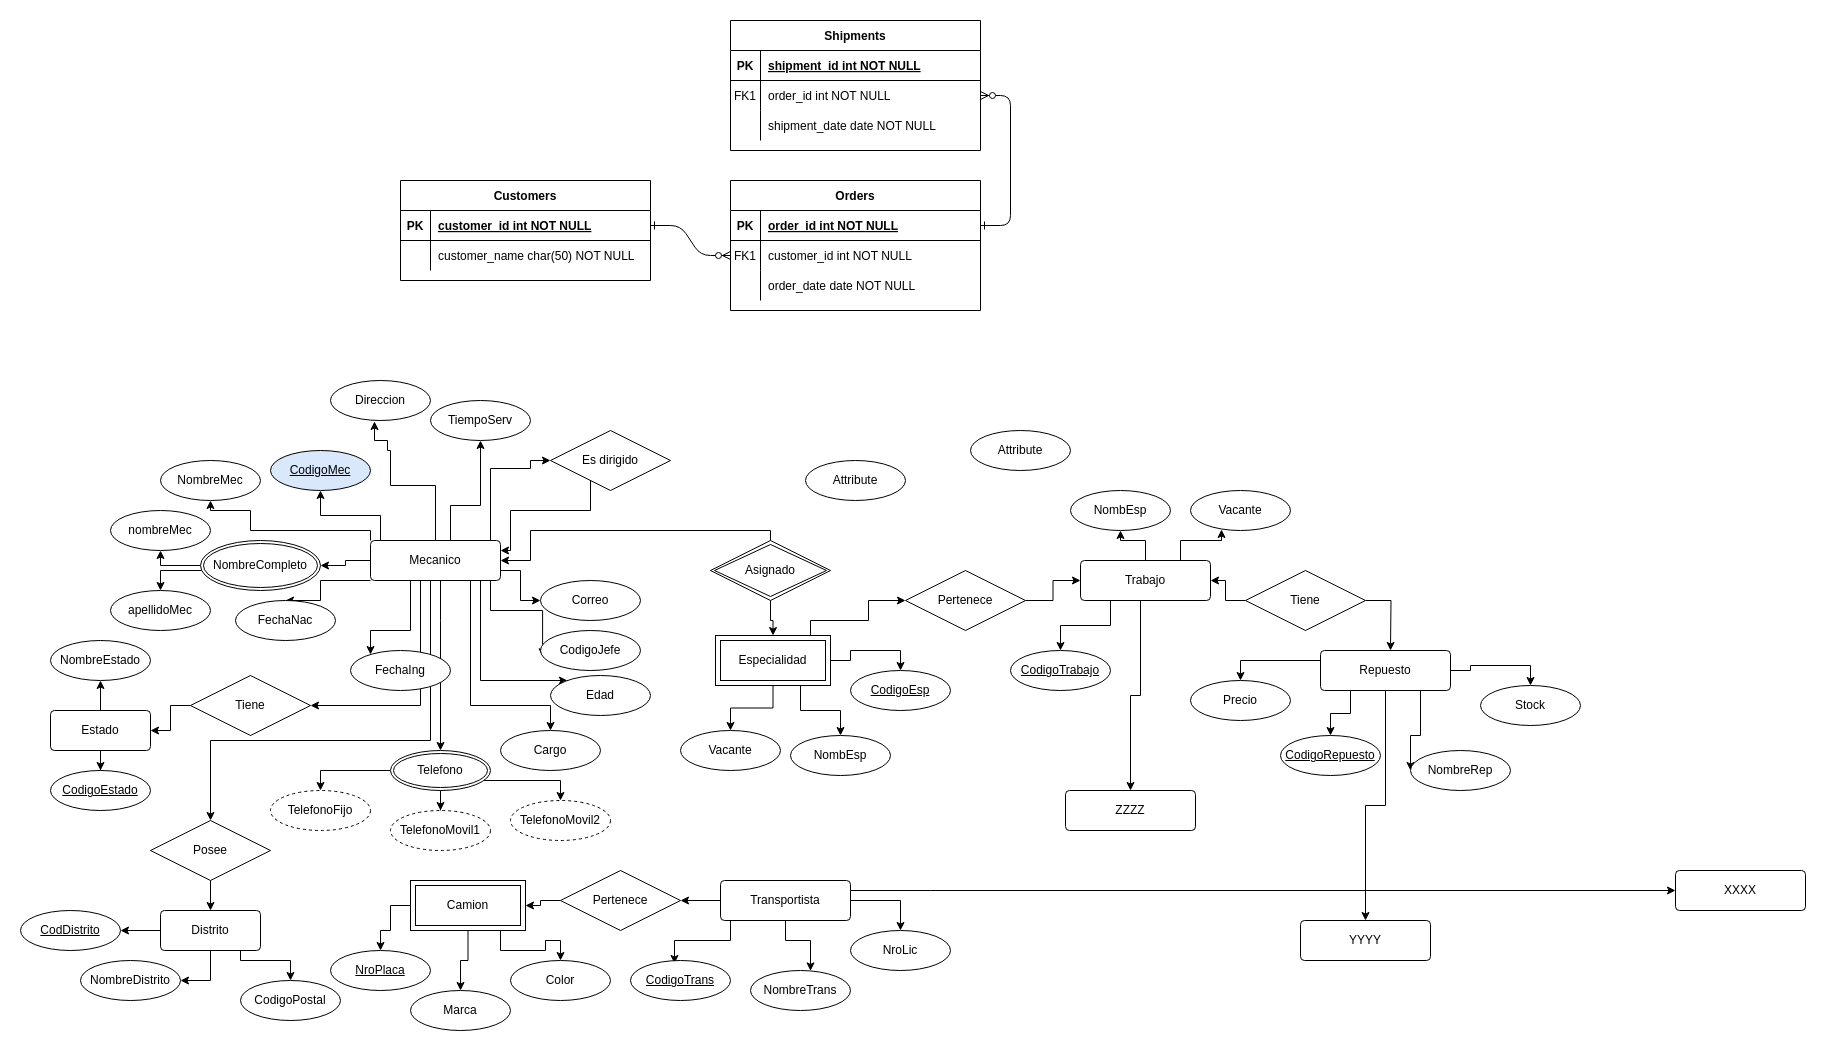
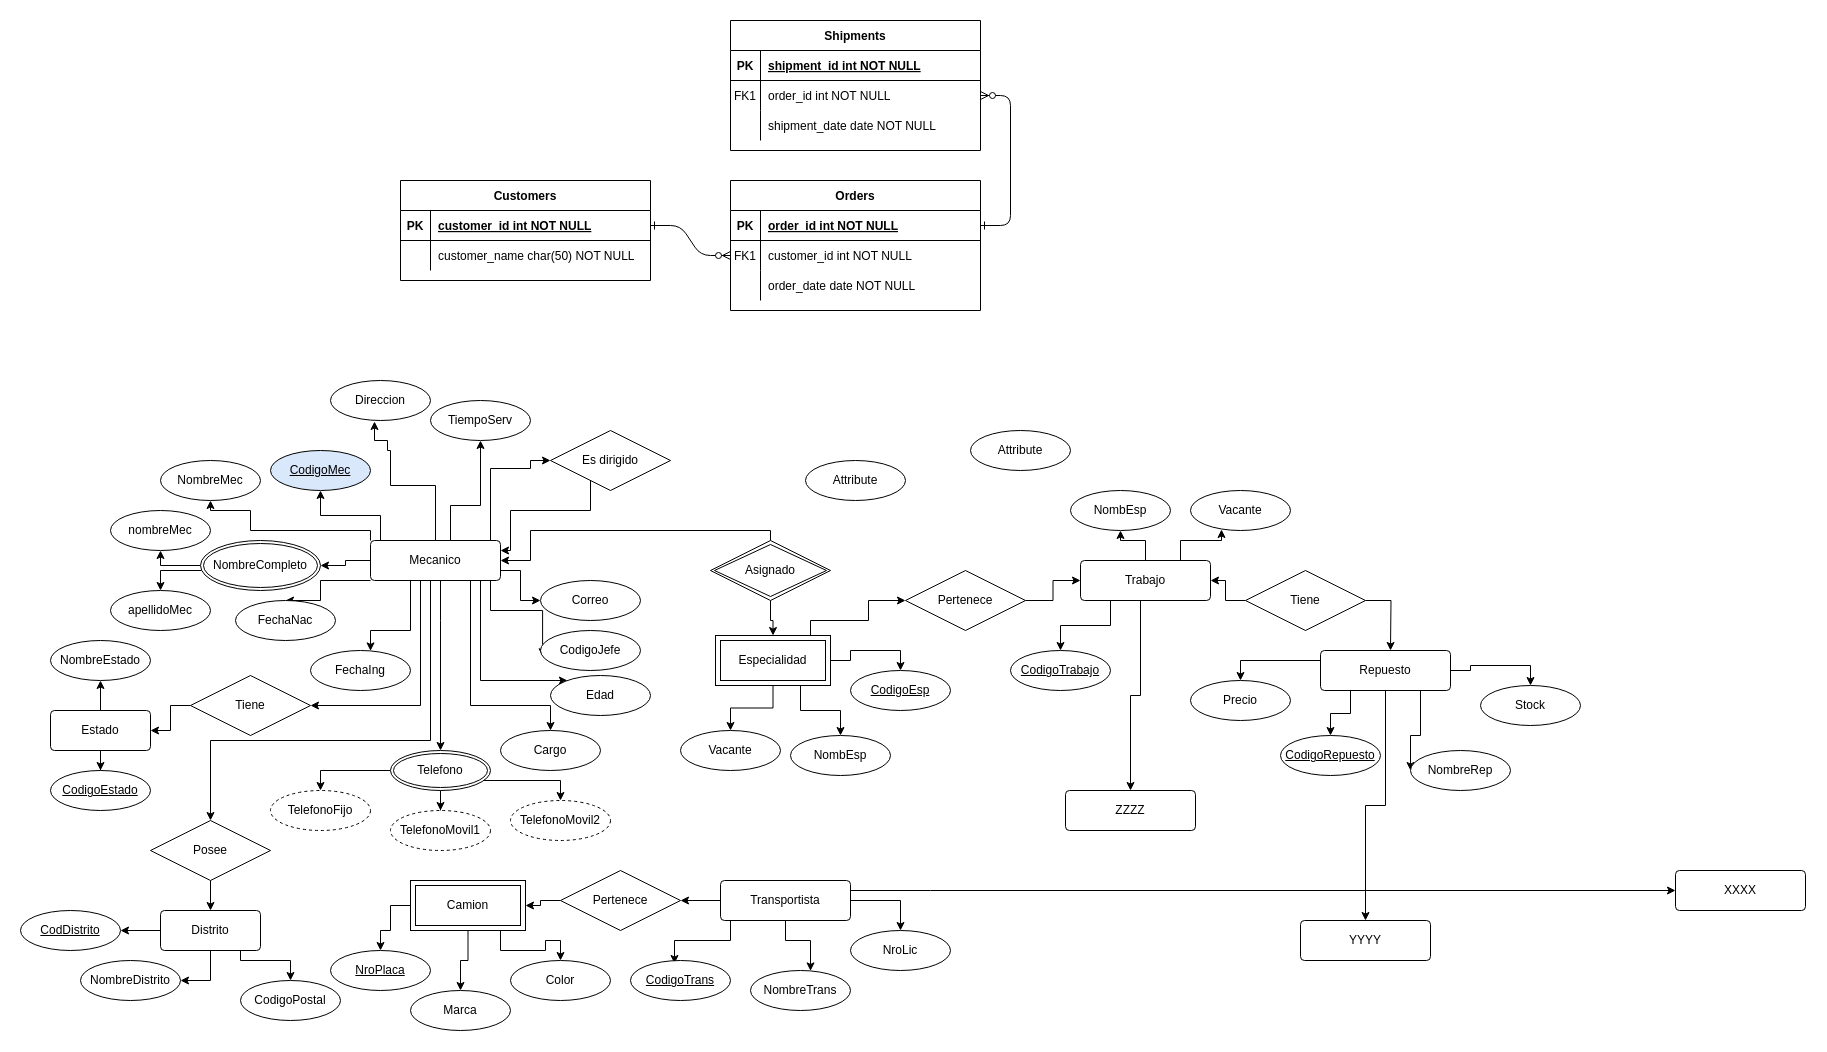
node "FechaIng": moved (401, 671) -> (361, 671)
